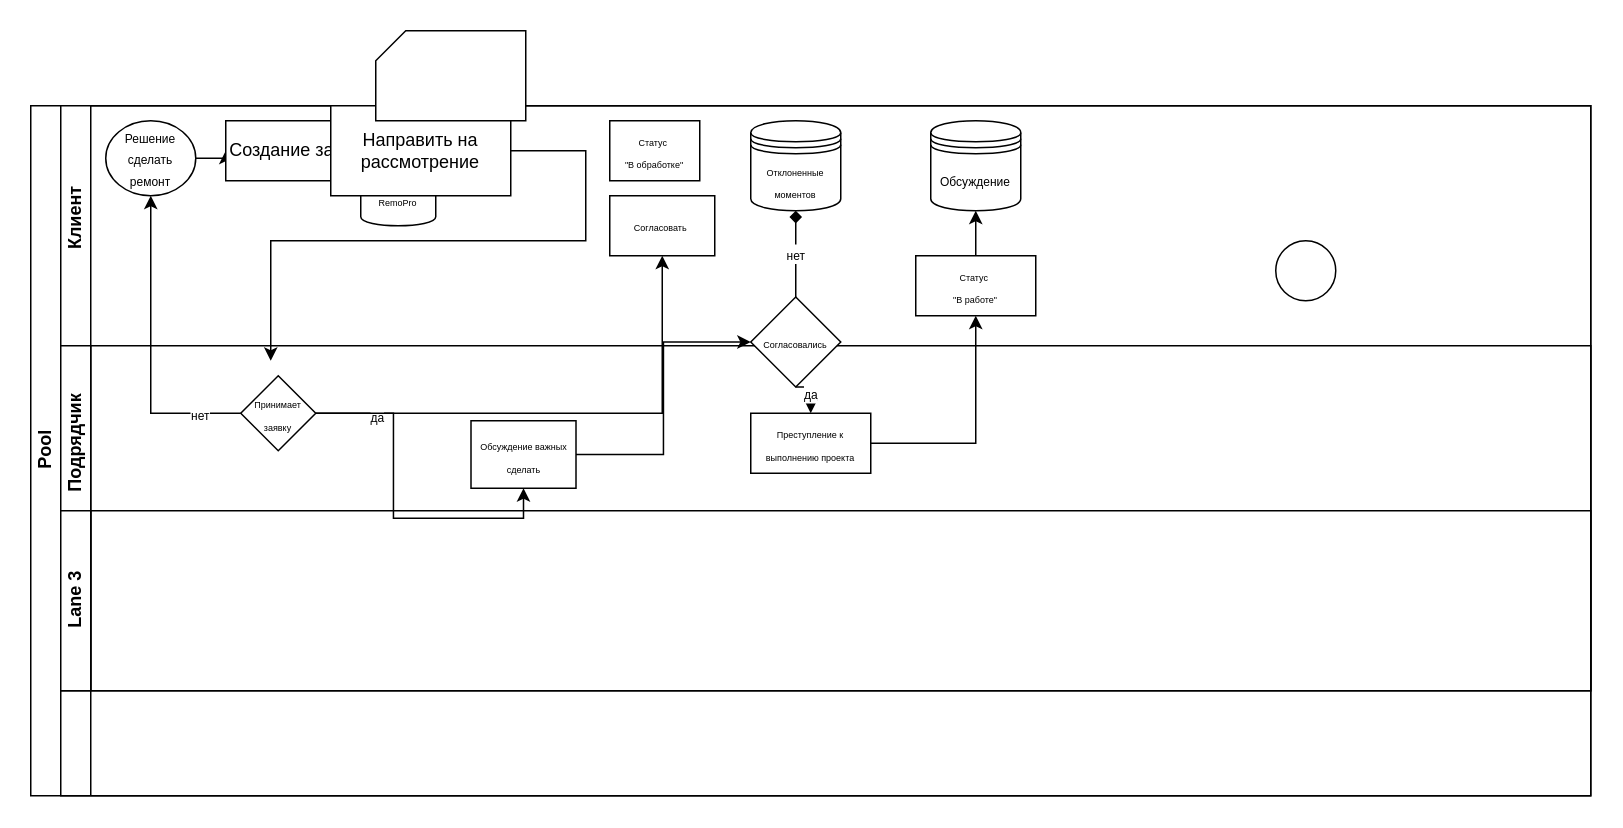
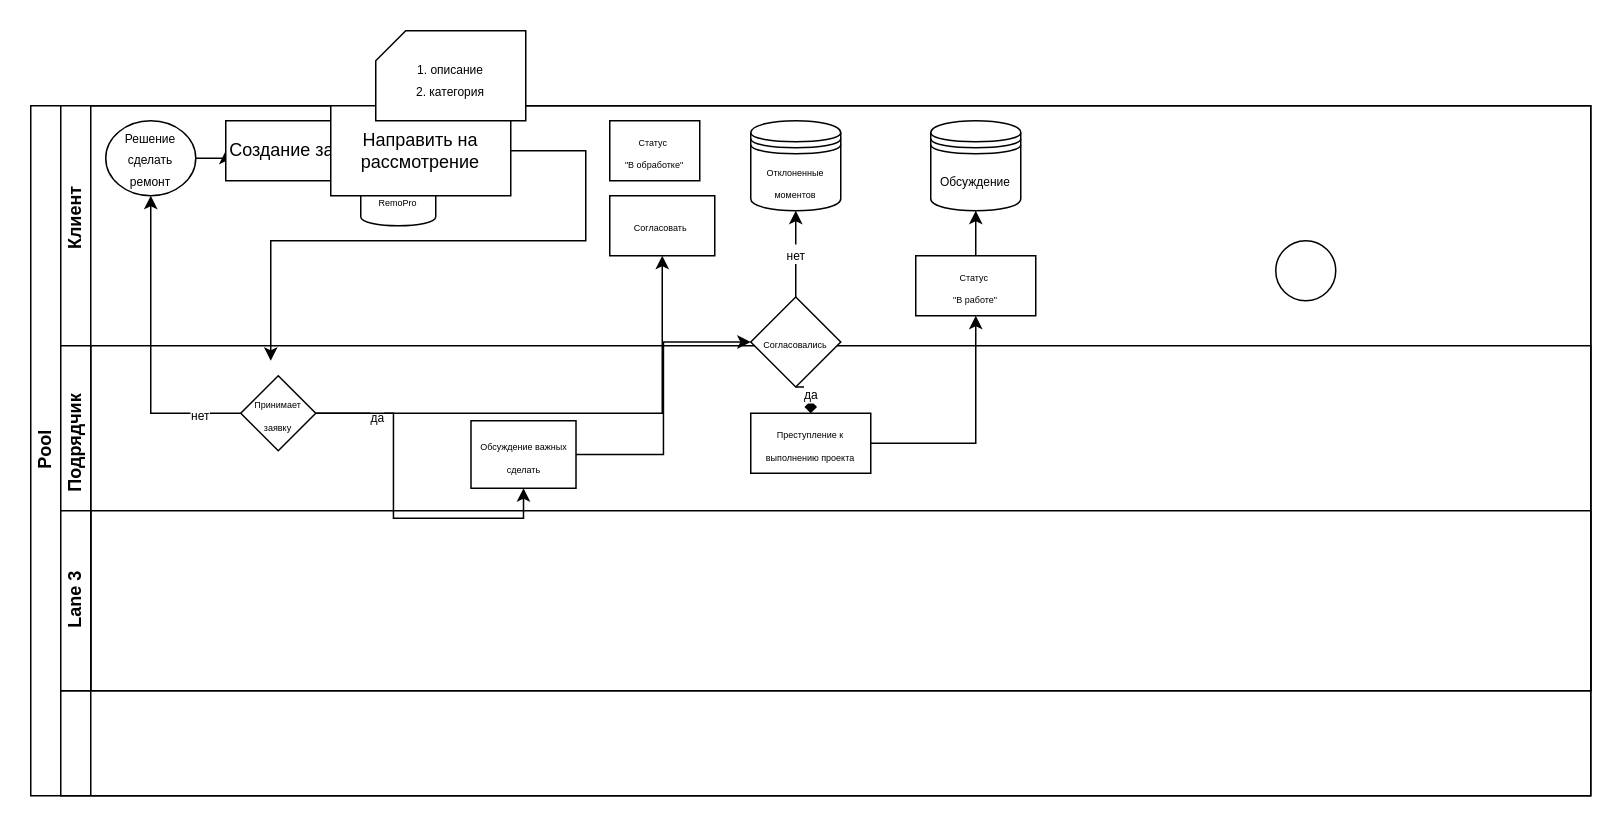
node "1. описание 2. категория": added
edge "Согласовались" -> "Отклоненные моментов": arrowhead diamond -> classic
edge "Согласовались" -> "Преступление к выполнению проекта": arrowhead classic -> diamond
